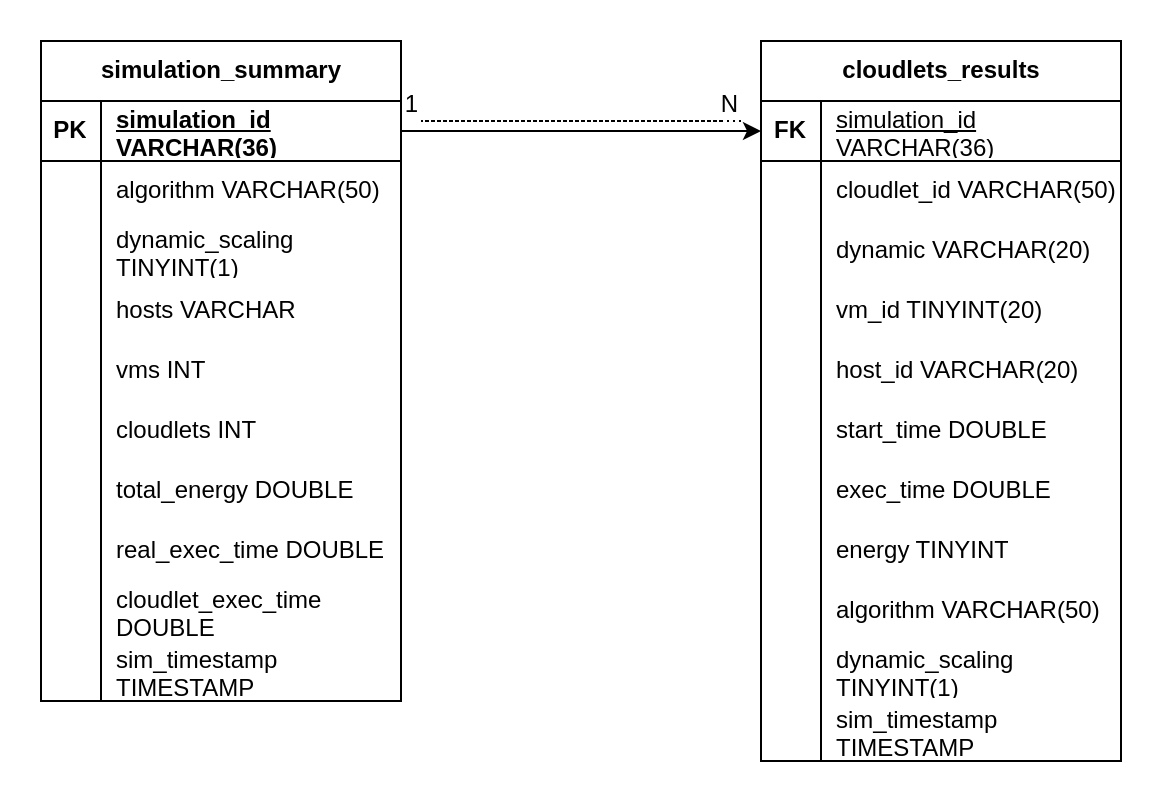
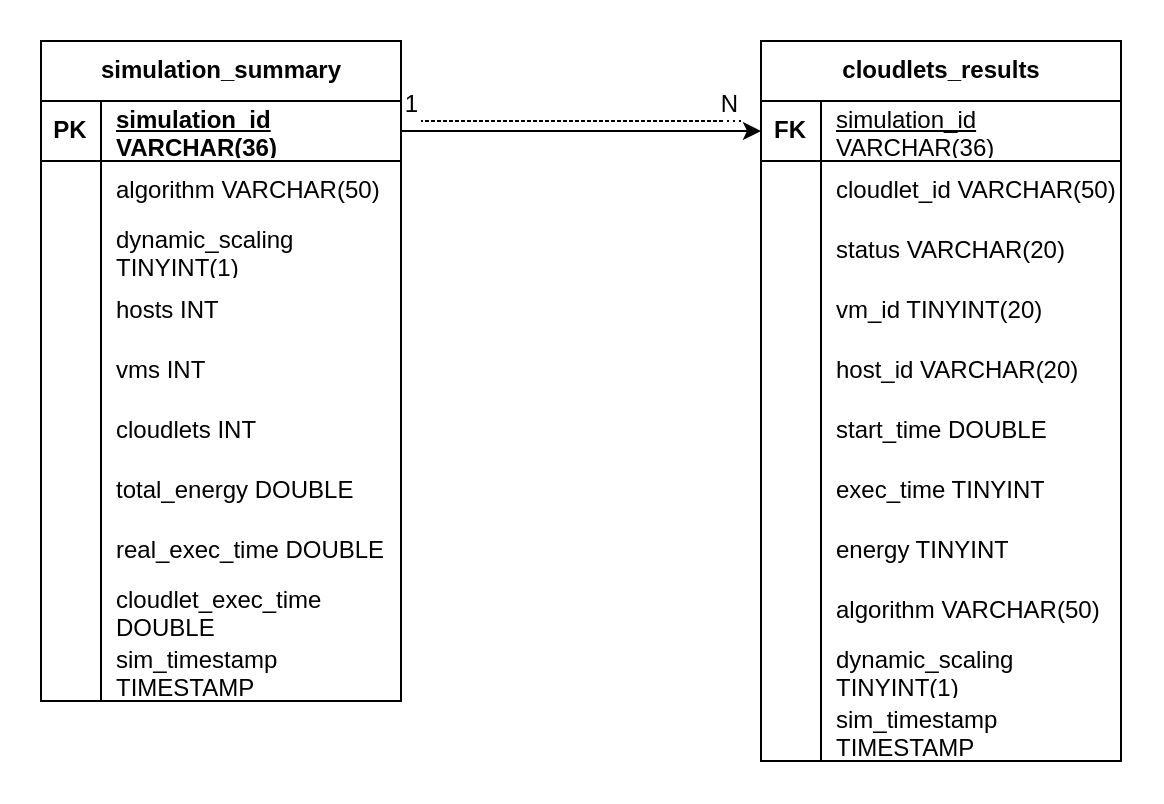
node "dynamic VARCHAR(20)": label "dynamic VARCHAR(20)" -> "status VARCHAR(20)"
node "hosts VARCHAR": label "hosts VARCHAR" -> "hosts INT"
node "exec_time DOUBLE": label "exec_time DOUBLE" -> "exec_time TINYINT"
